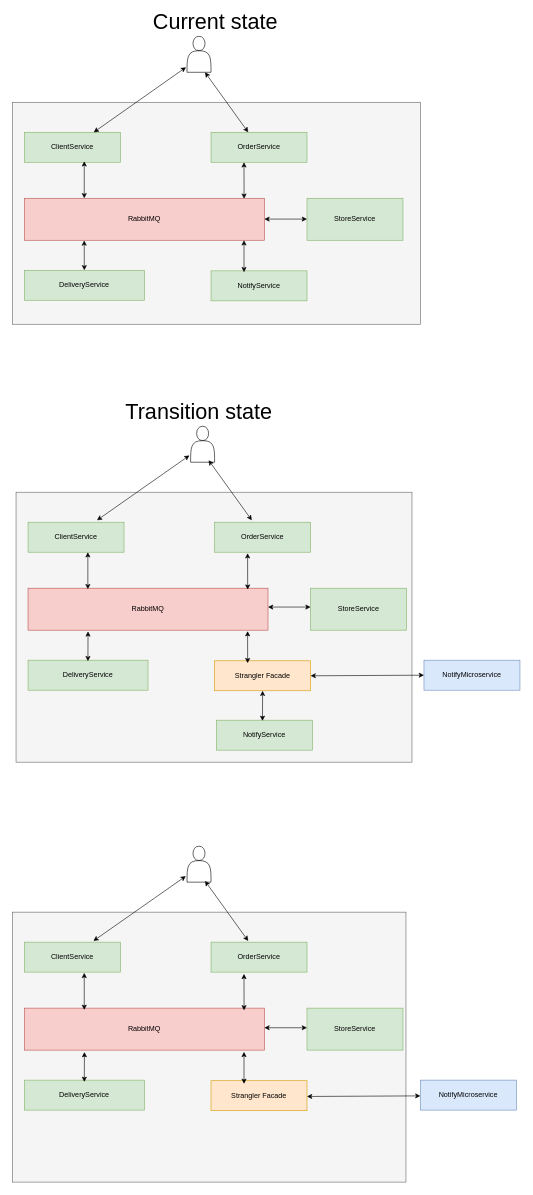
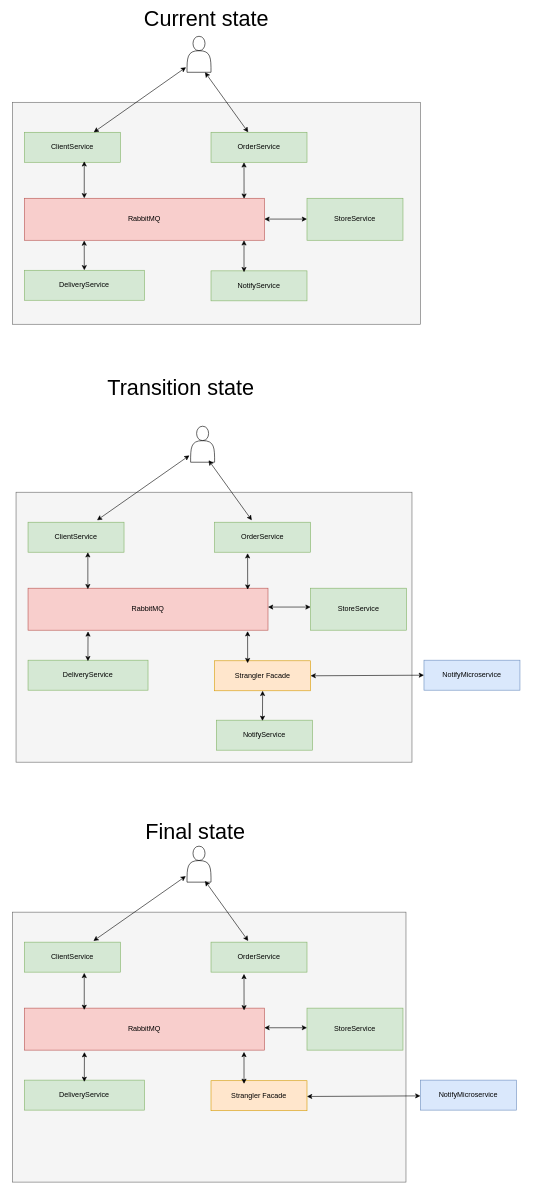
node "Current state": moved (215, 21) -> (206, 18)
node "Transition state": moved (199, 411) -> (181, 387)
node "Final state": added
